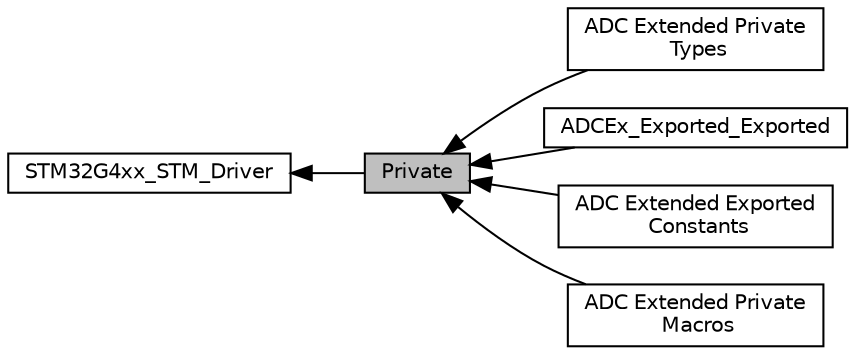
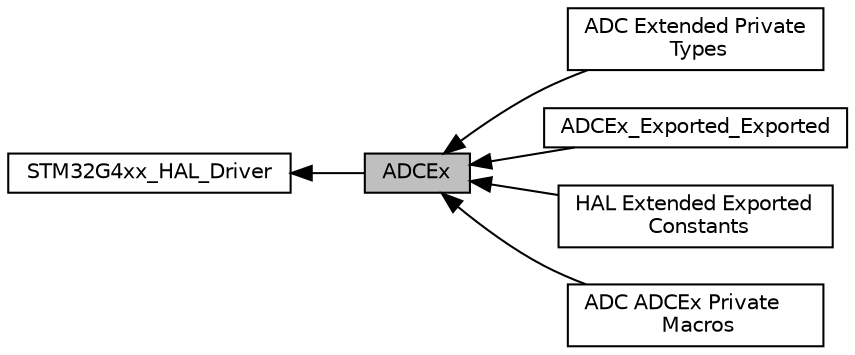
node "STM32G4xx_STM_Driver": label "STM32G4xx_STM_Driver" -> "STM32G4xx_HAL_Driver"
node "Private": label "Private" -> "ADCEx"
node "ADC Extended Exported Constants": label "ADC Extended Exported Constants" -> "HAL Extended Exported Constants"
node "ADC Extended Private Macros": label "ADC Extended Private Macros" -> "ADC ADCEx Private Macros"
